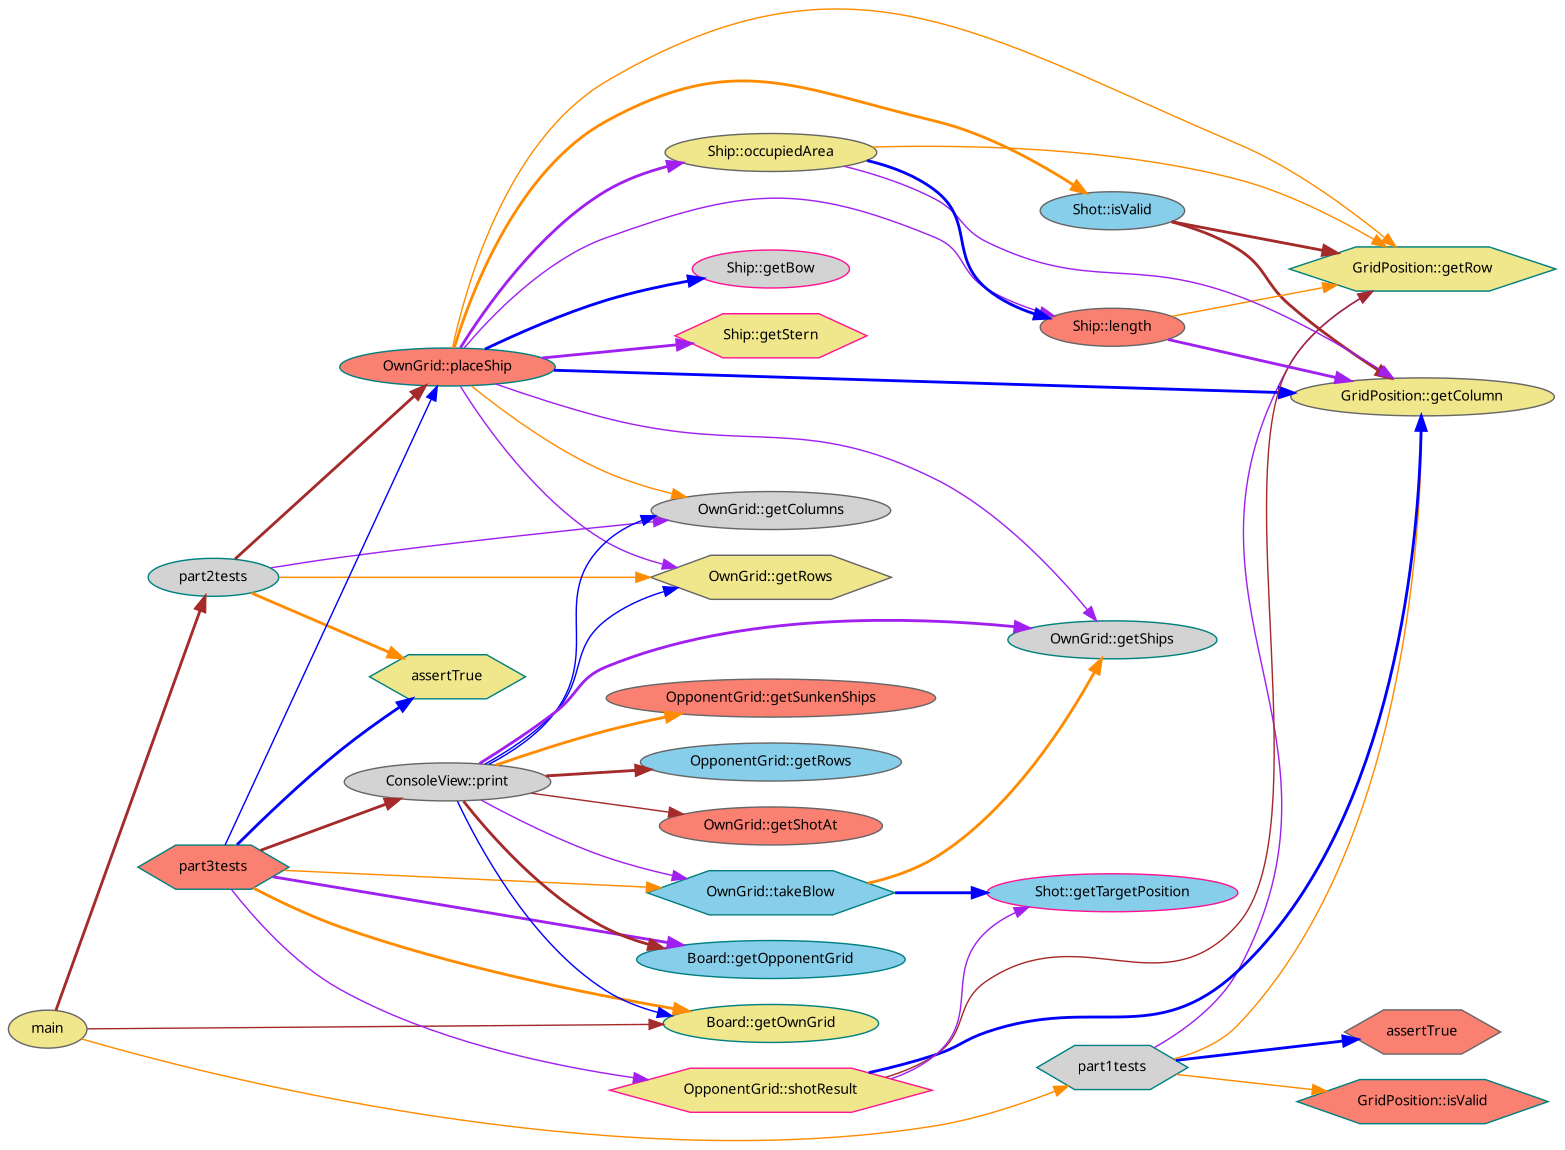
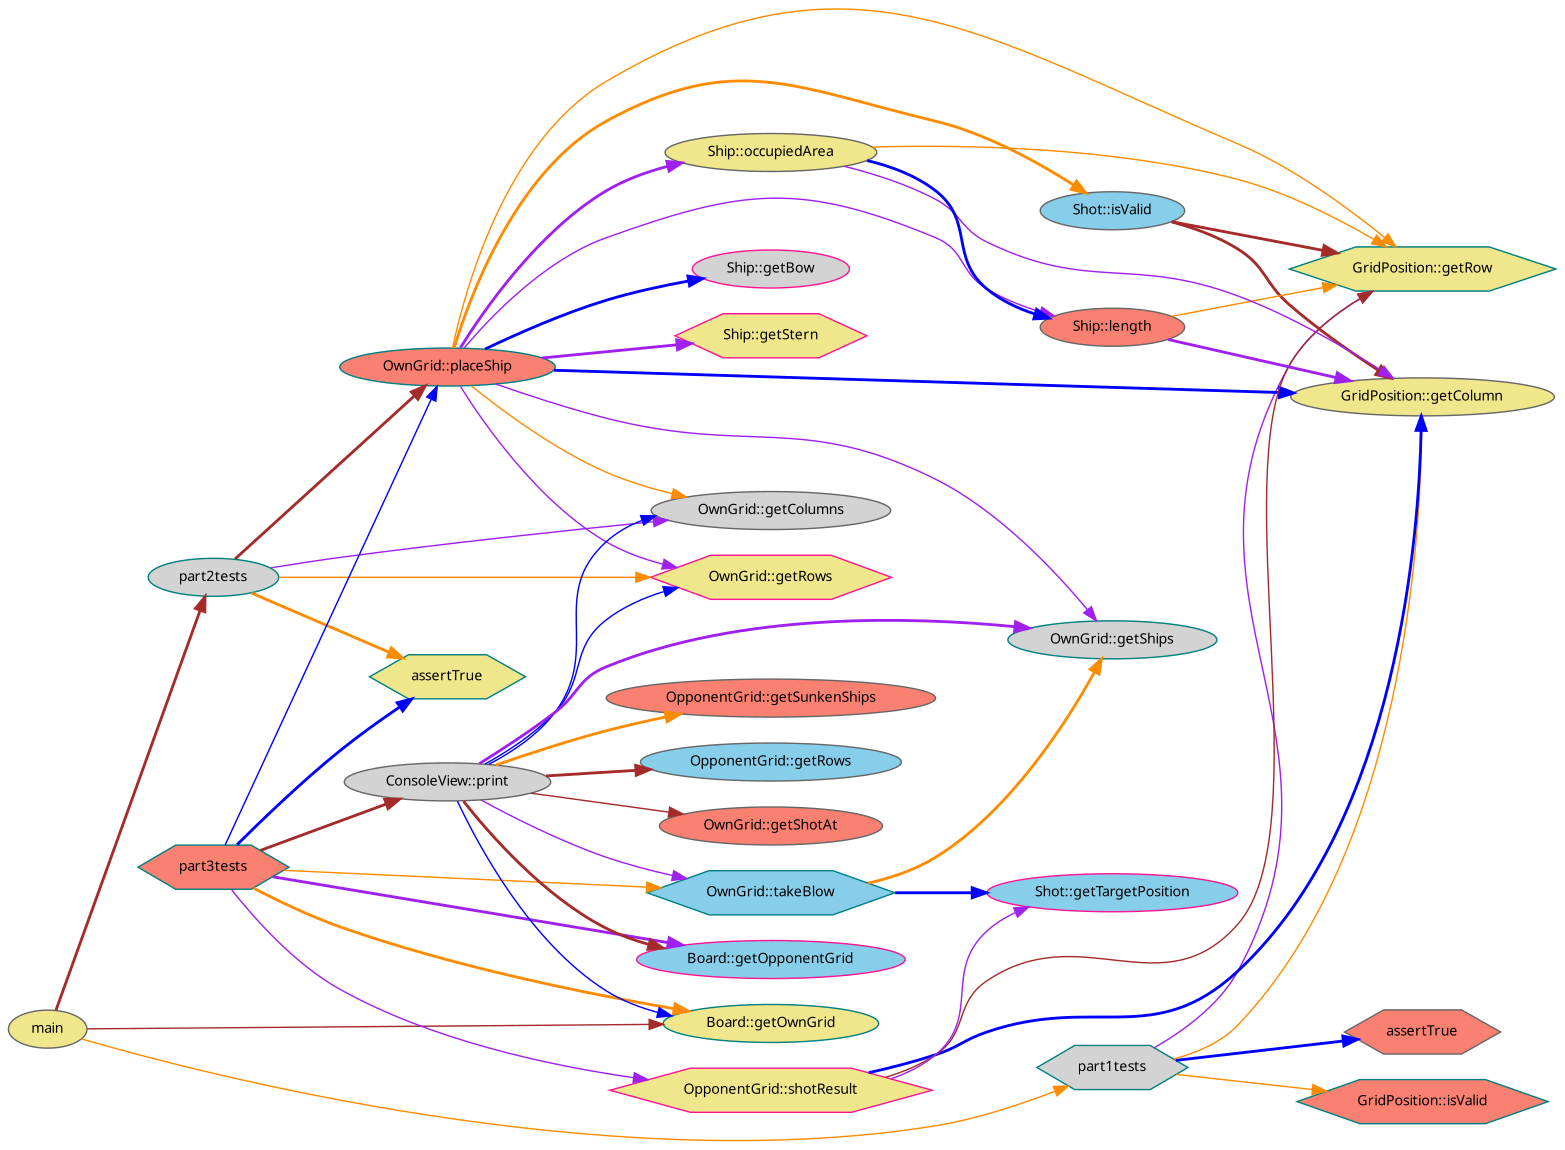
node "OwnGrid::getRows": color gray40 -> deeppink
node "Board::getOpponentGrid": color teal -> deeppink
